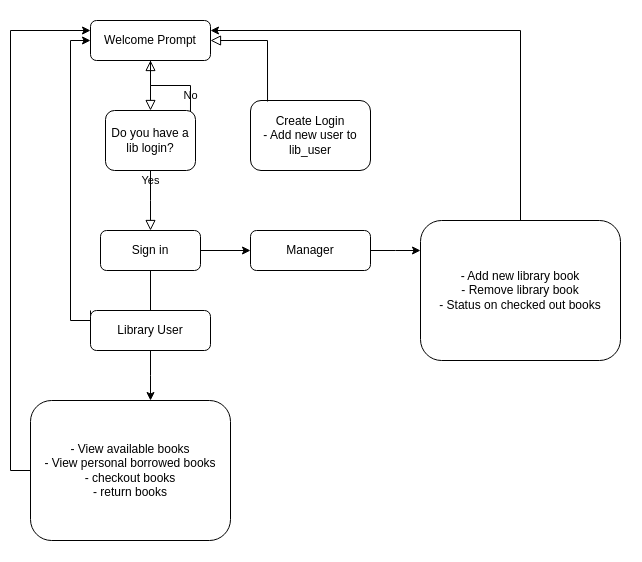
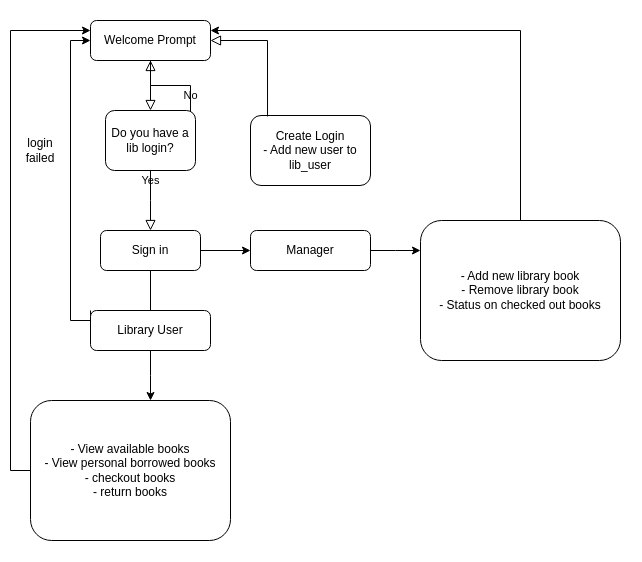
node "Create Login - Add new user to lib_user": moved (311, 136) -> (311, 151)
node "login failed": added
